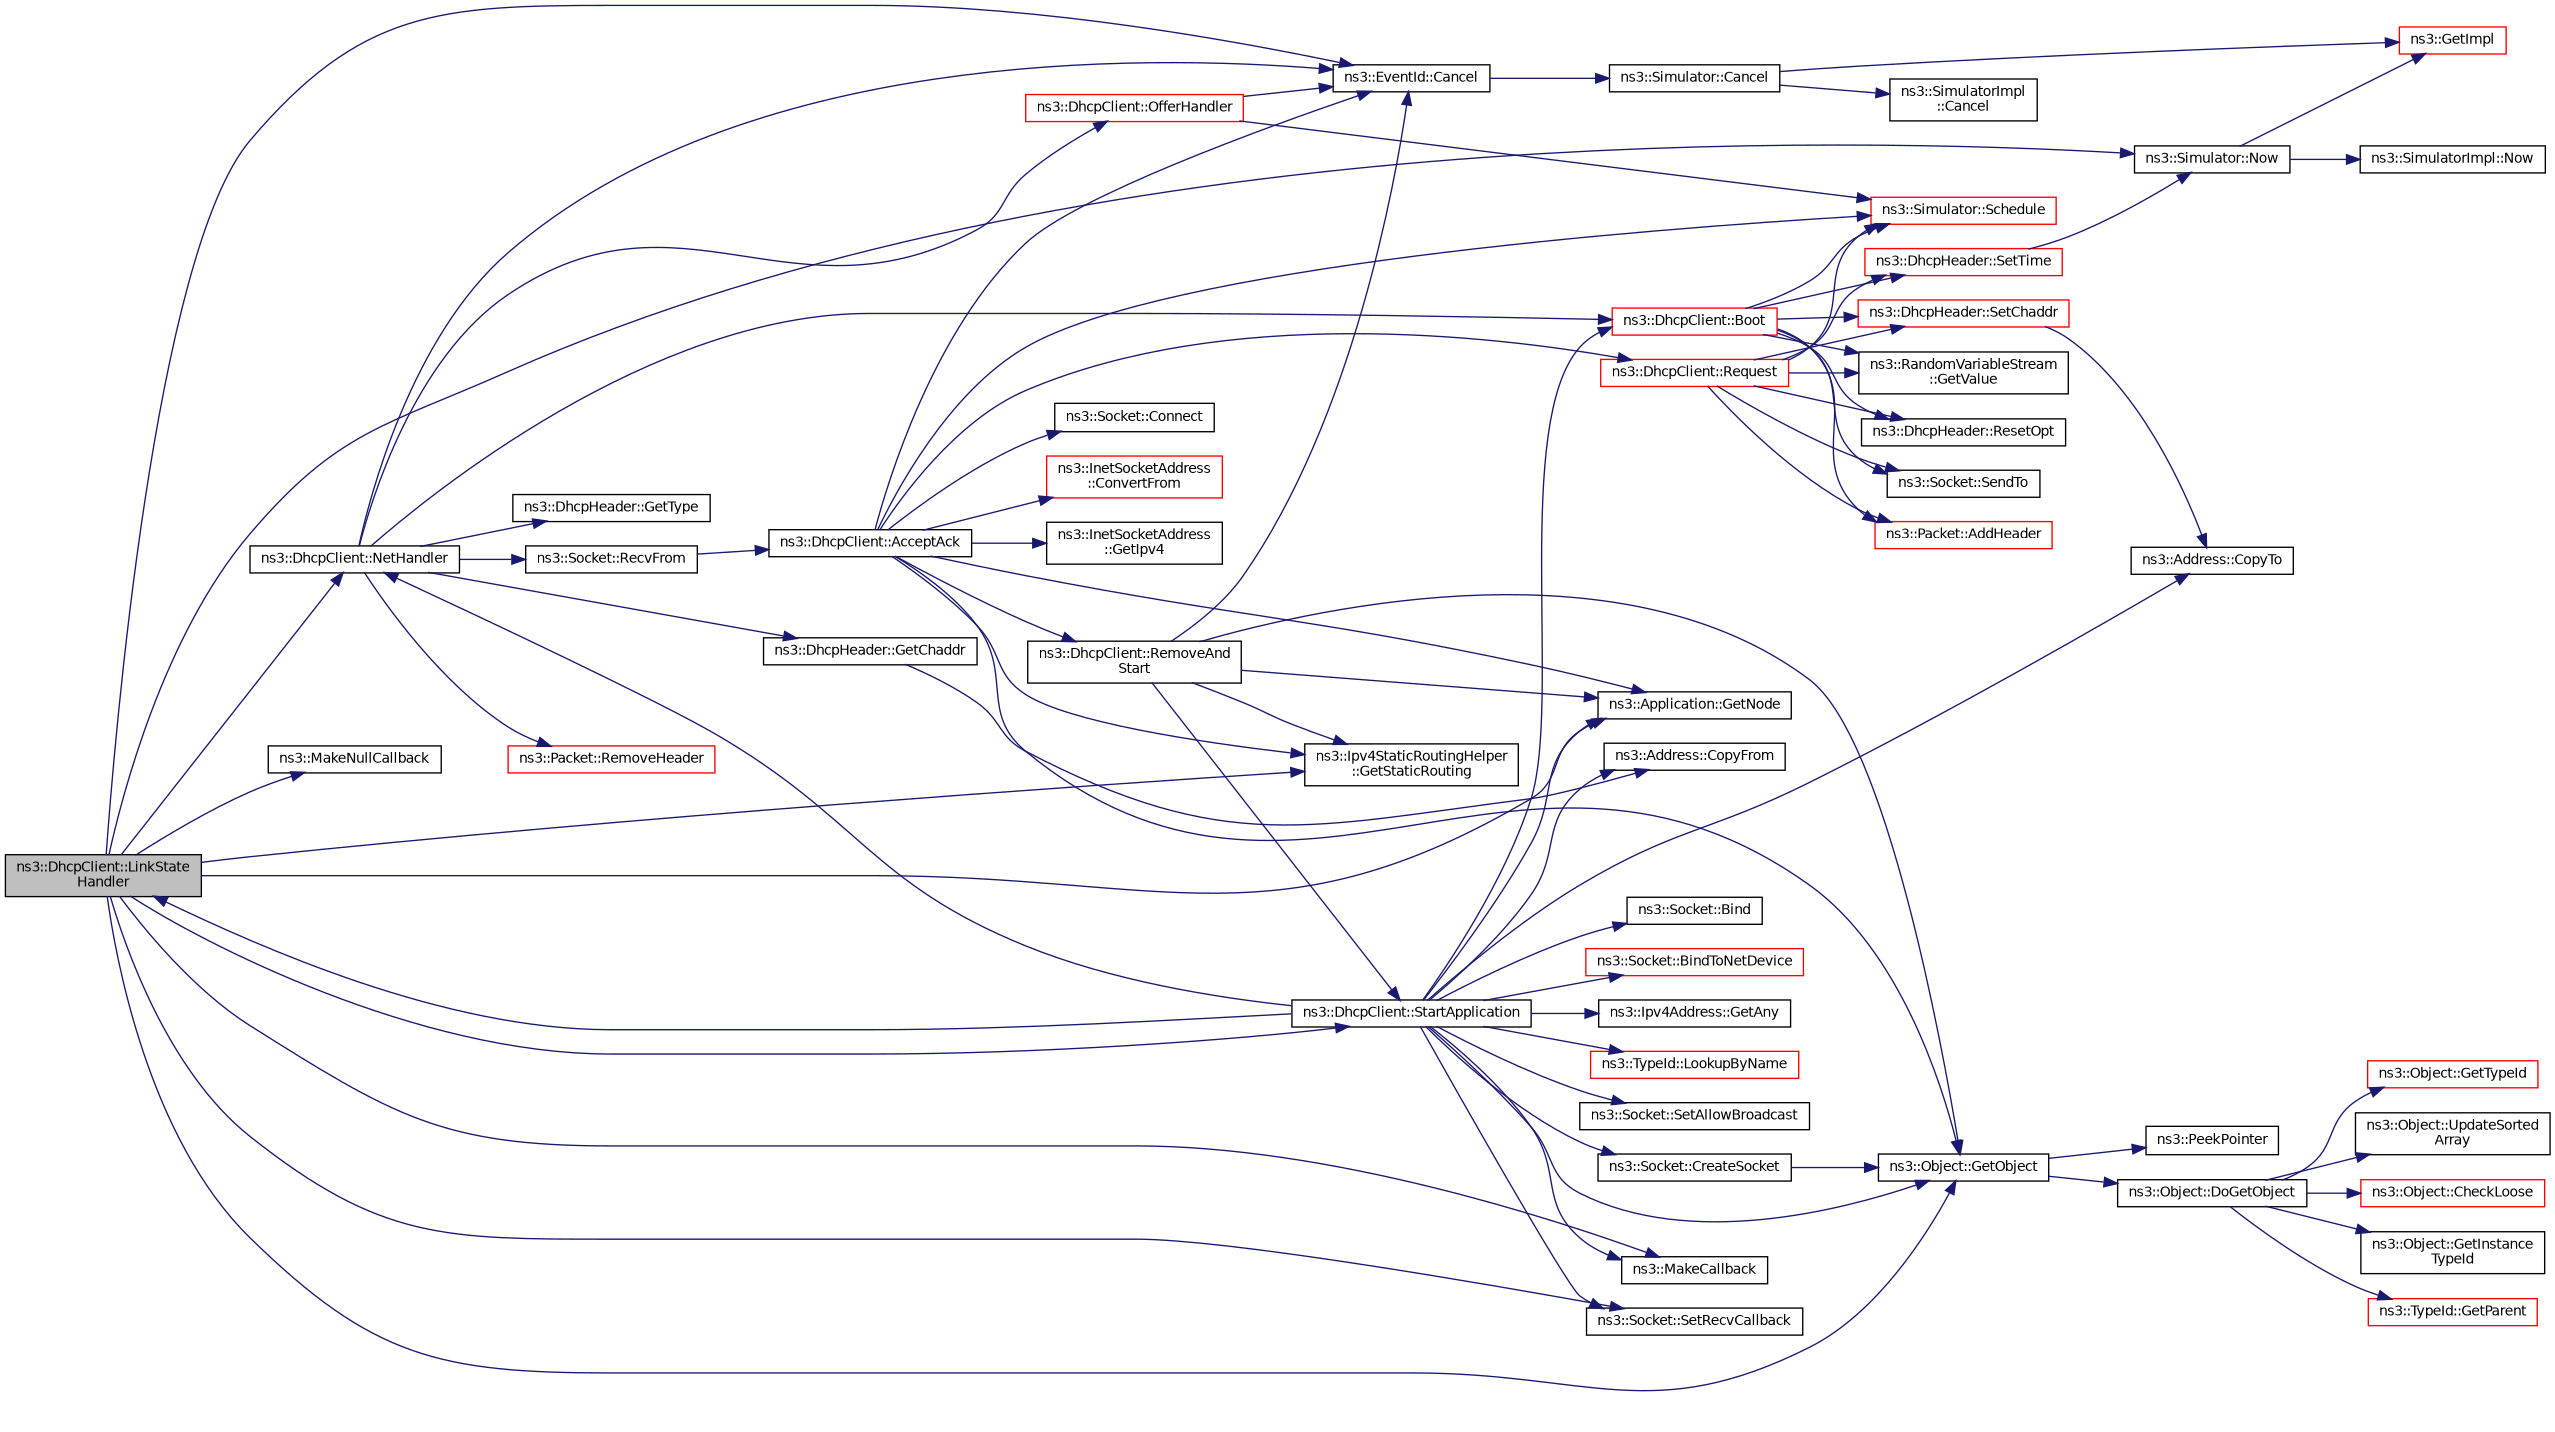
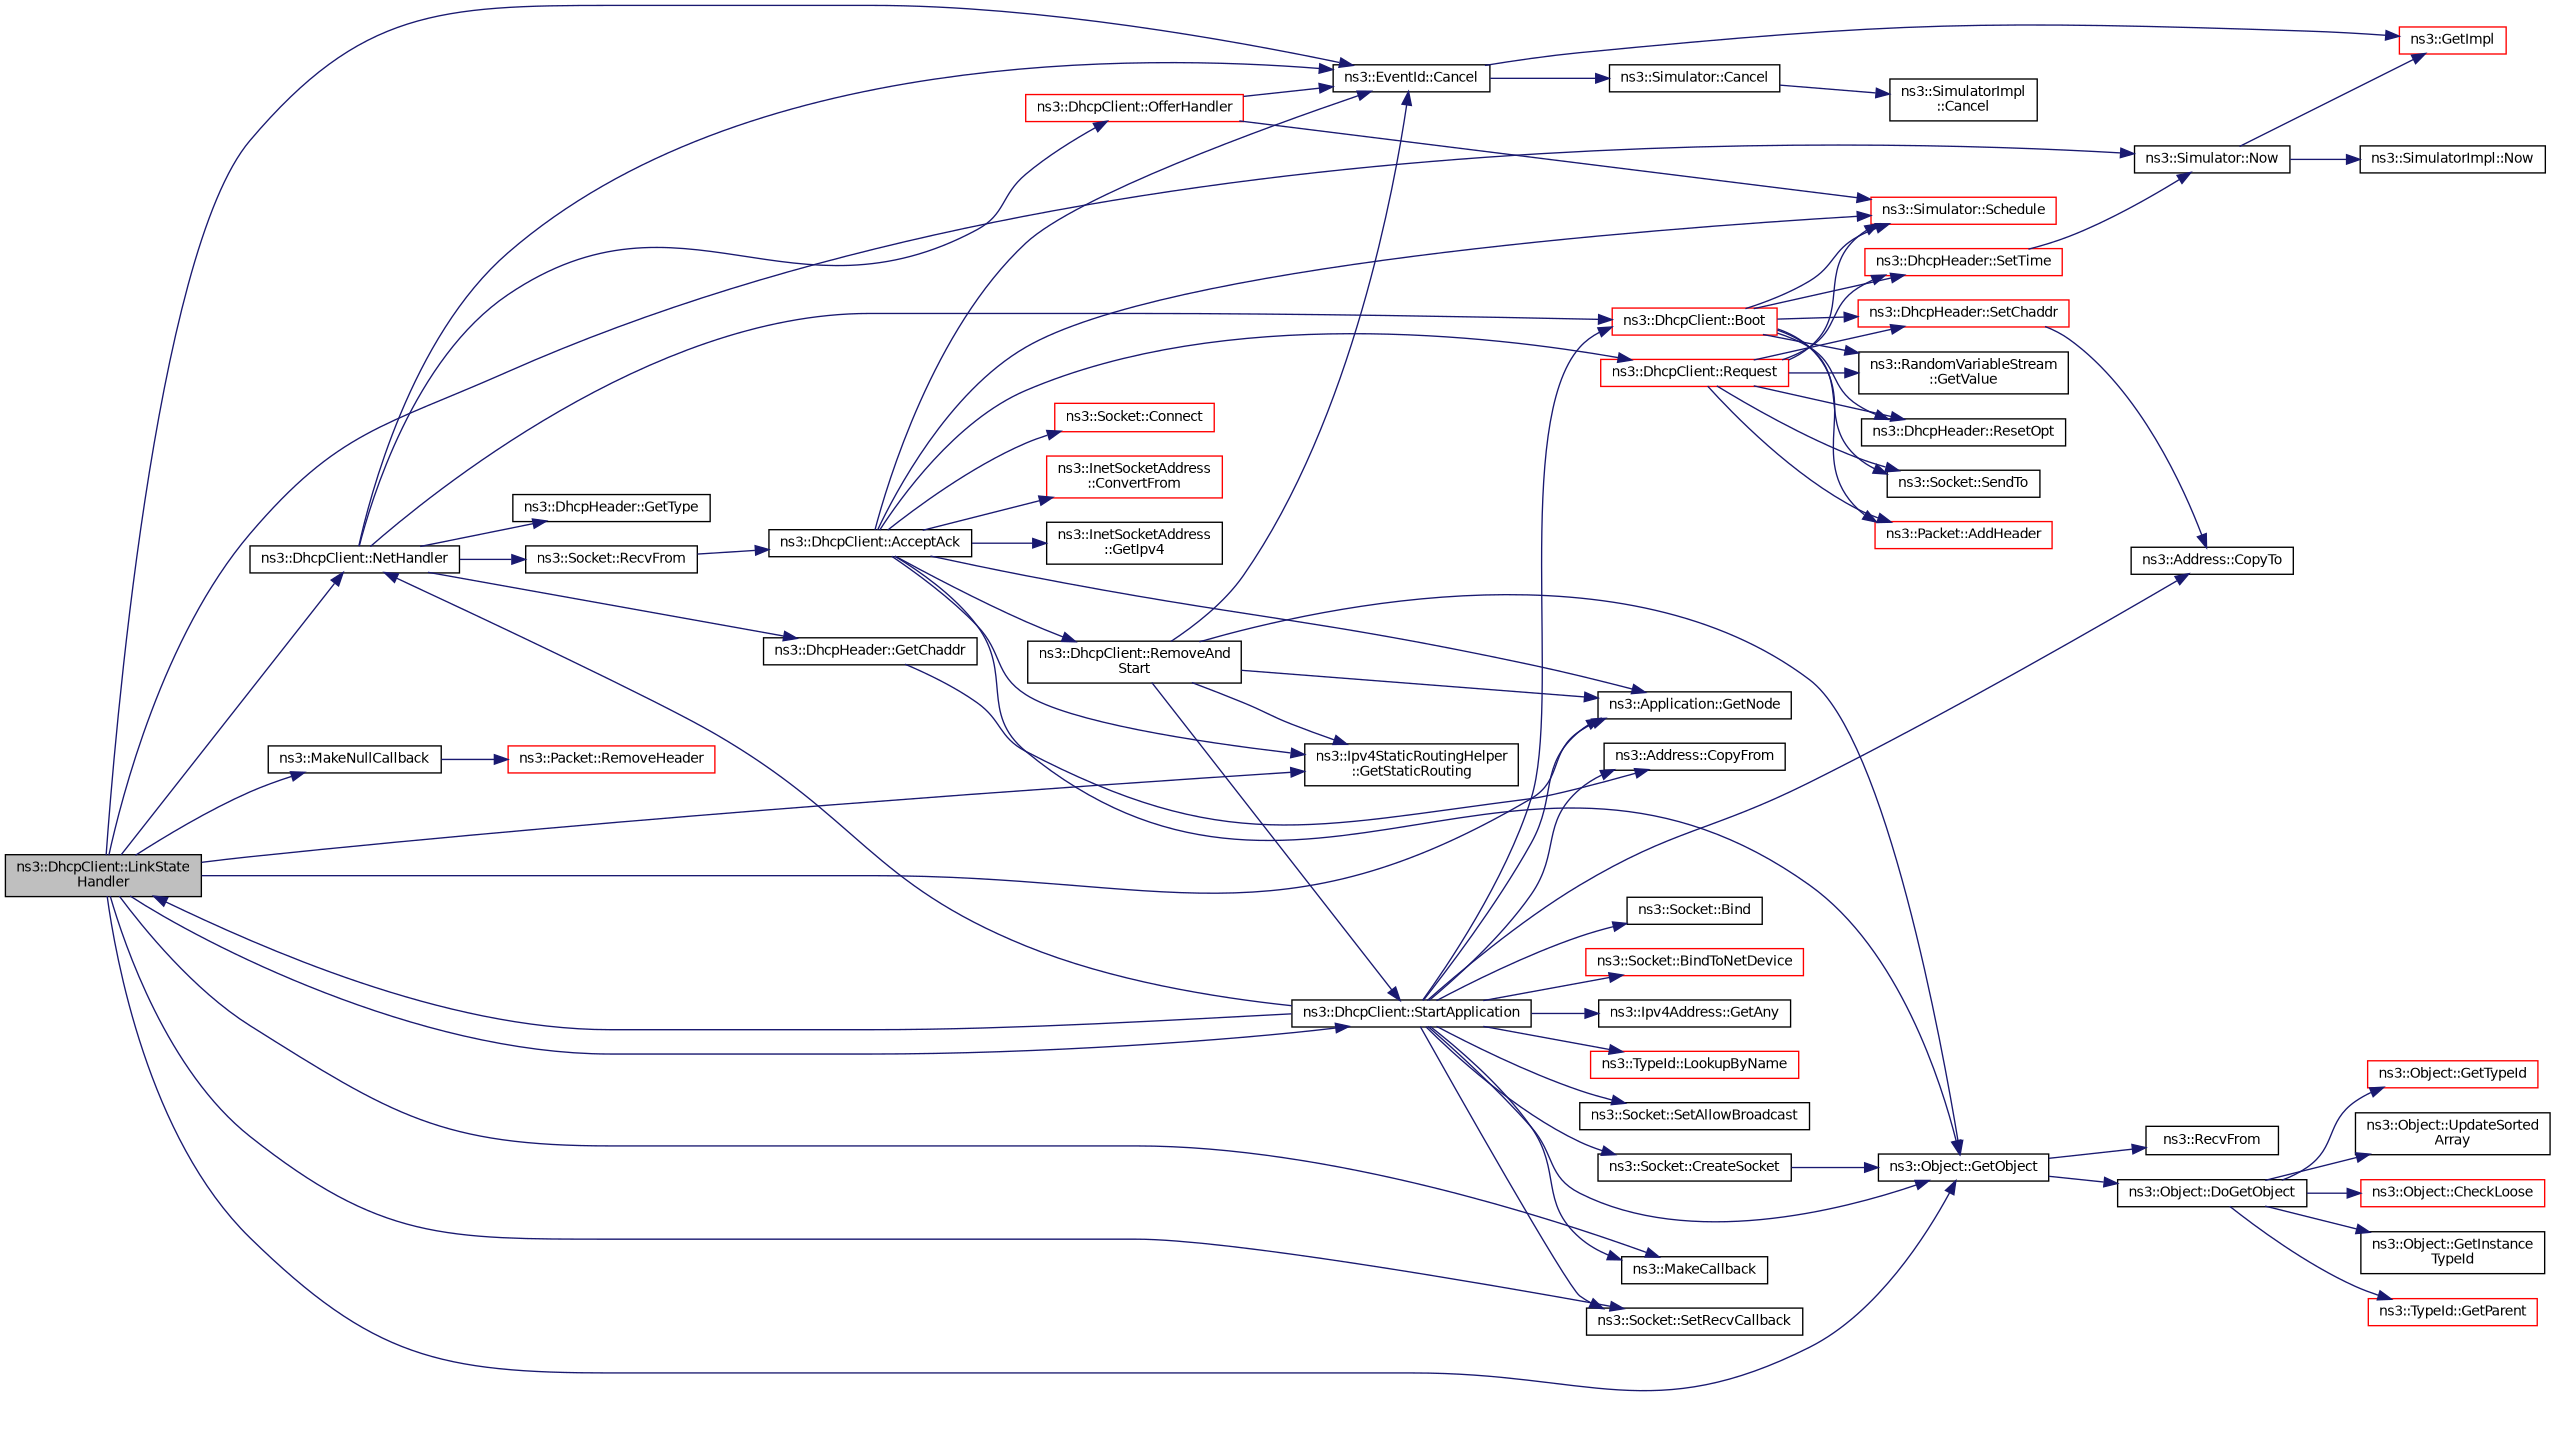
edge "ns3::Simulator::Cancel" -> "ns3::GetImpl": now "ns3::EventId::Cancel" -> "ns3::GetImpl"
node "ns3::Socket::Connect": color black -> red
edge "ns3::DhcpClient::NetHandler" -> "ns3::Packet::RemoveHeader": now "ns3::MakeNullCallback" -> "ns3::Packet::RemoveHeader"
node "ns3::PeekPointer": label "ns3::PeekPointer" -> "ns3::RecvFrom"
